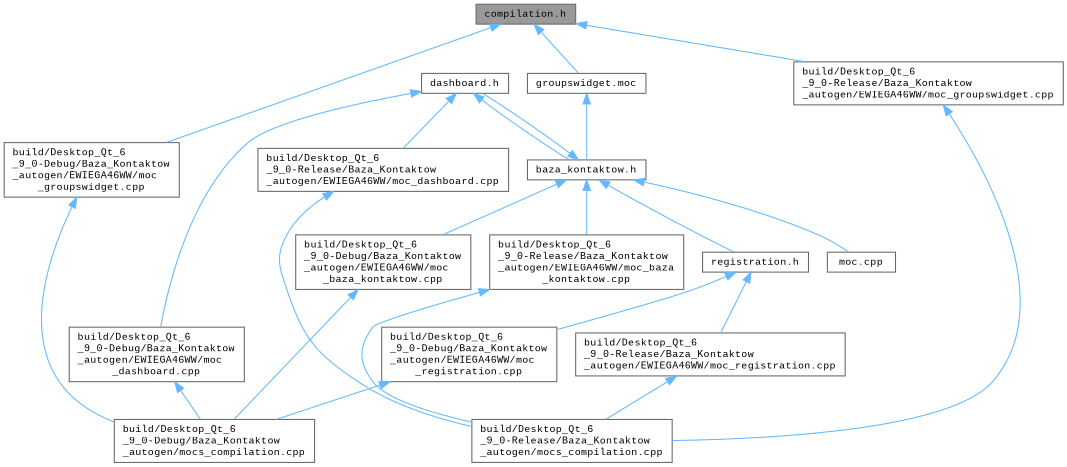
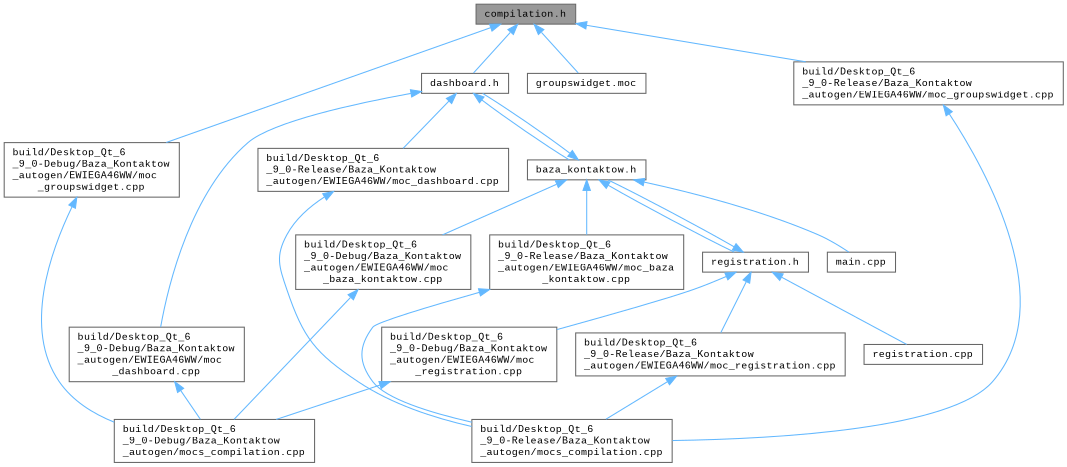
edge "dashboard.h" -> "compilation.h": added
edge "baza_kontaktow.h" -> "groupswidget.moc": now "baza_kontaktow.h" -> "registration.h"
node "moc.cpp": label "moc.cpp" -> "main.cpp"
node "registration.cpp": added
